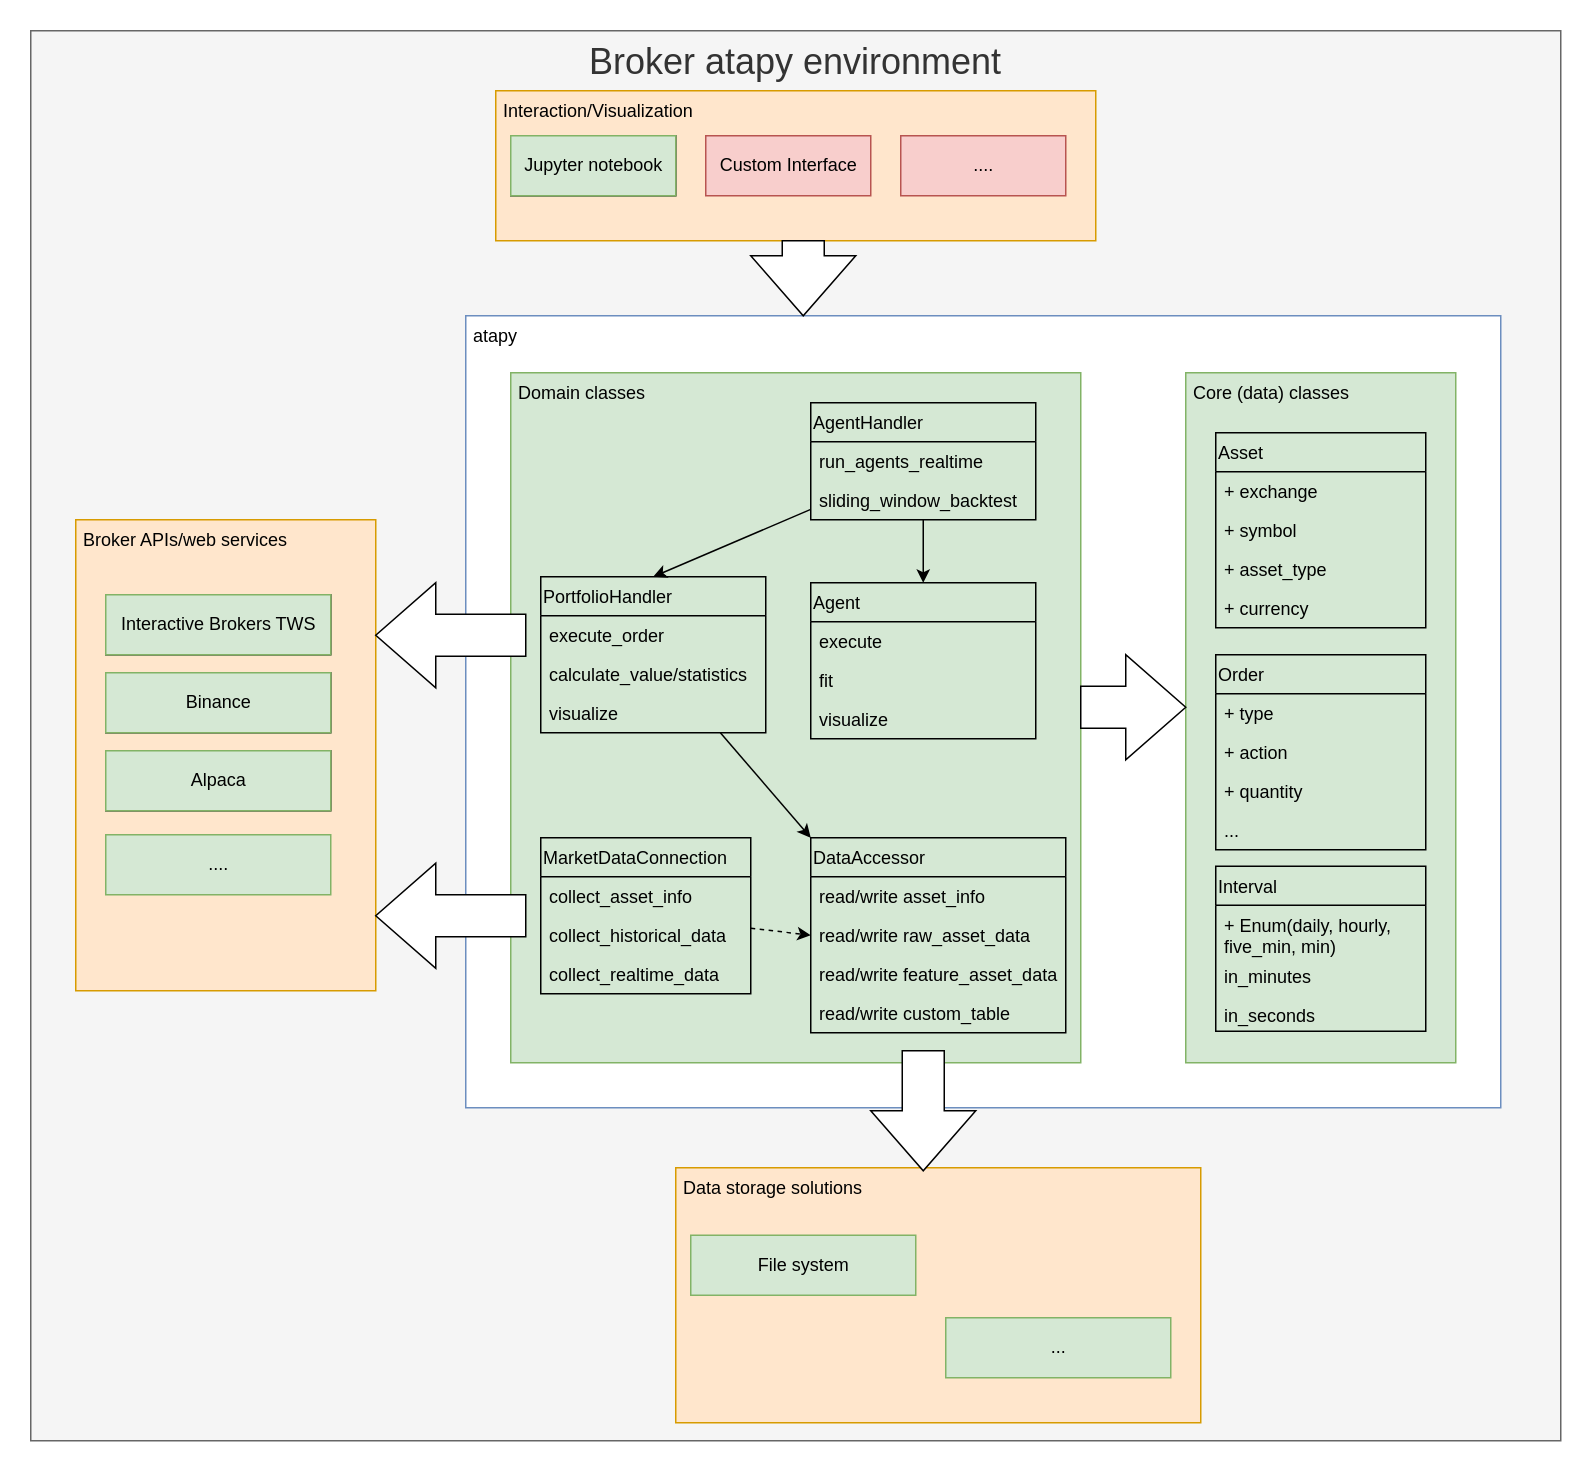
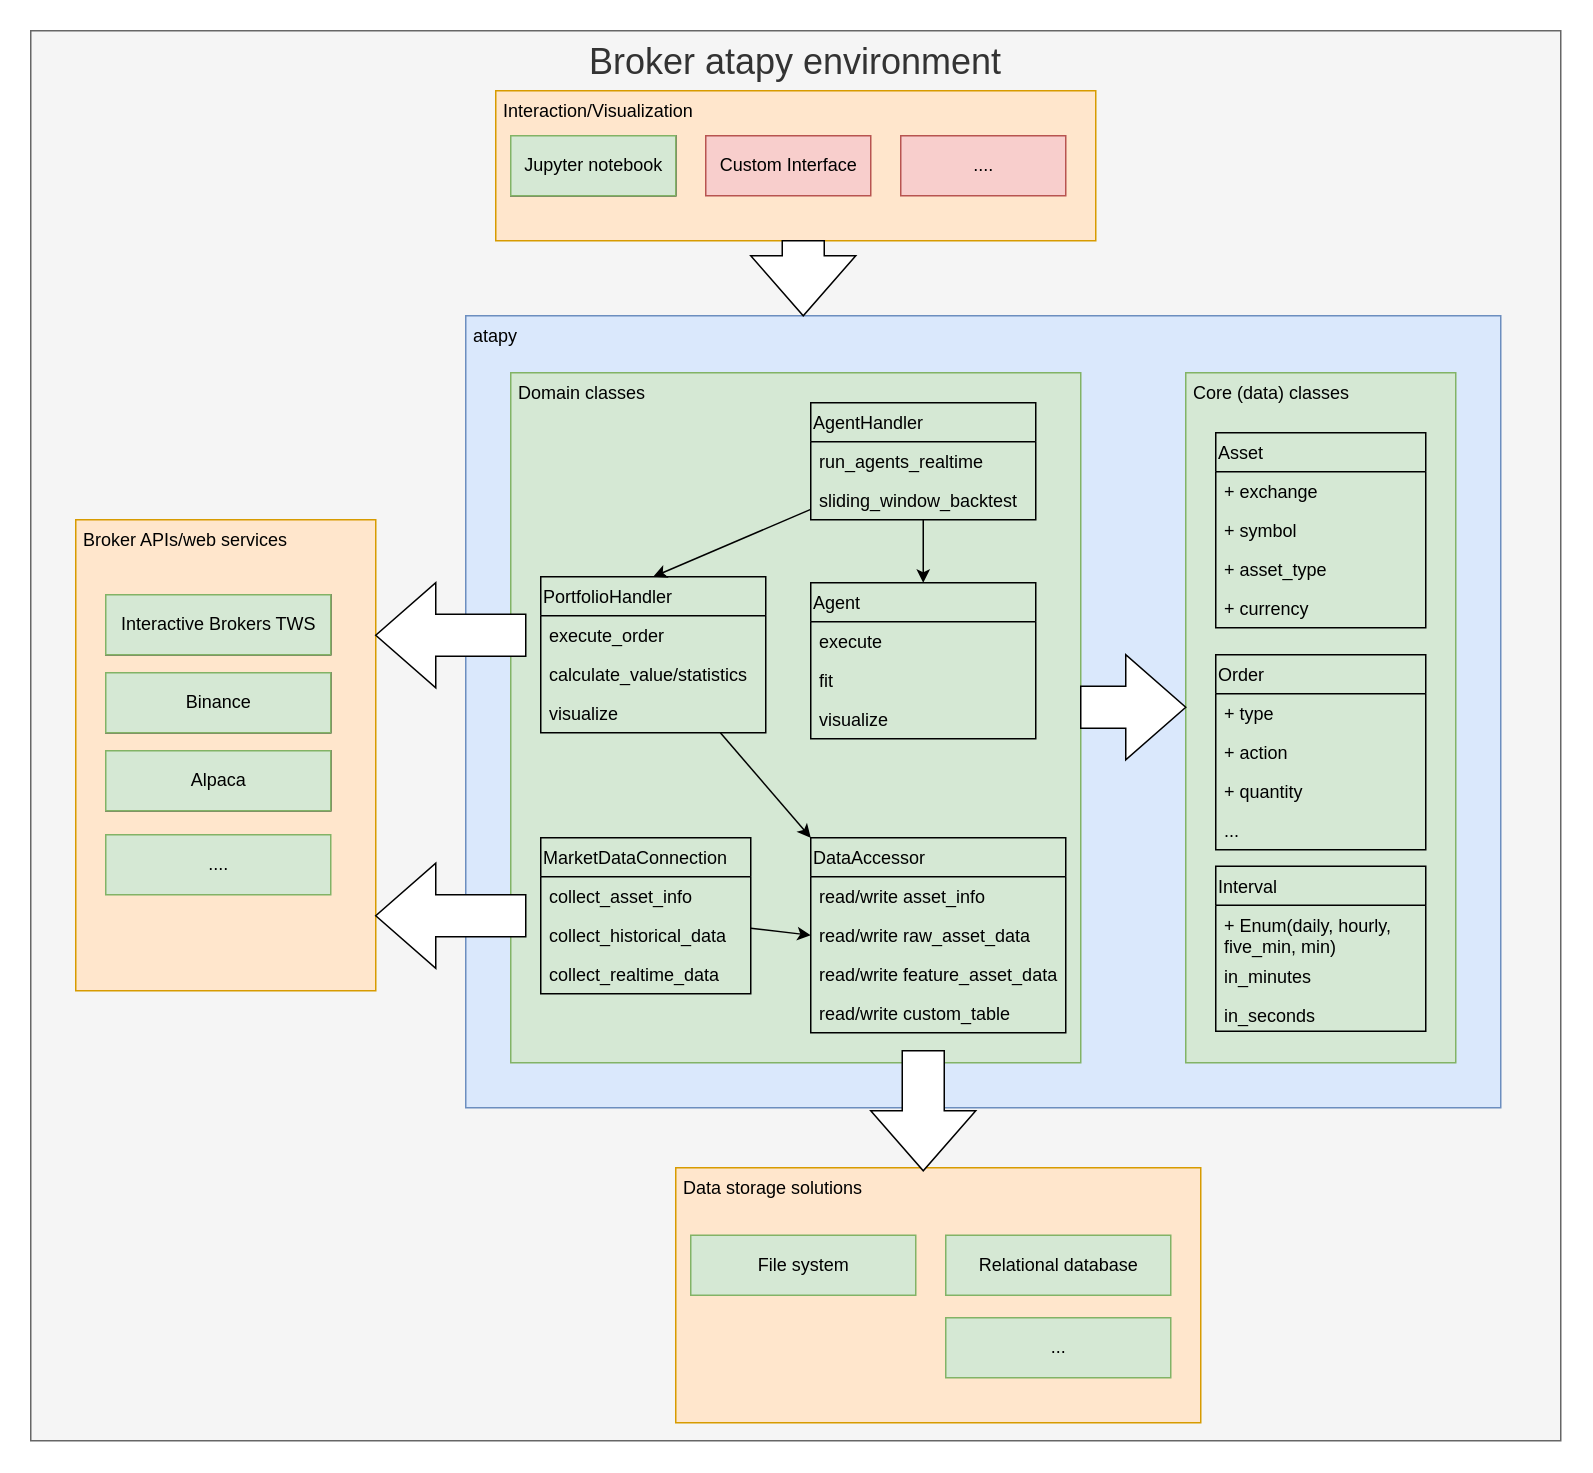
node "atapy": fillcolor #ffffff -> #dae8fc
edge "MarketDataConnection" -> "read/write raw_asset_data": style dashed -> solid
node "Relational database": added
